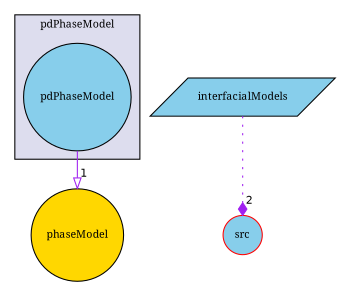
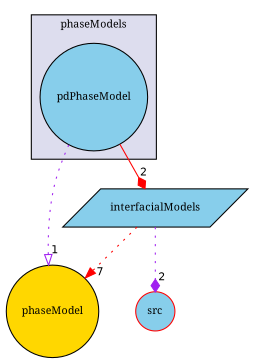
cluster "pdPhaseModel": label "pdPhaseModel" -> "phaseModels"
edge "pdPhaseModel" -> "phaseModel": style solid -> dotted
edge "pdPhaseModel" -> "interfacialModels": added
edge "interfacialModels" -> "phaseModel": added
